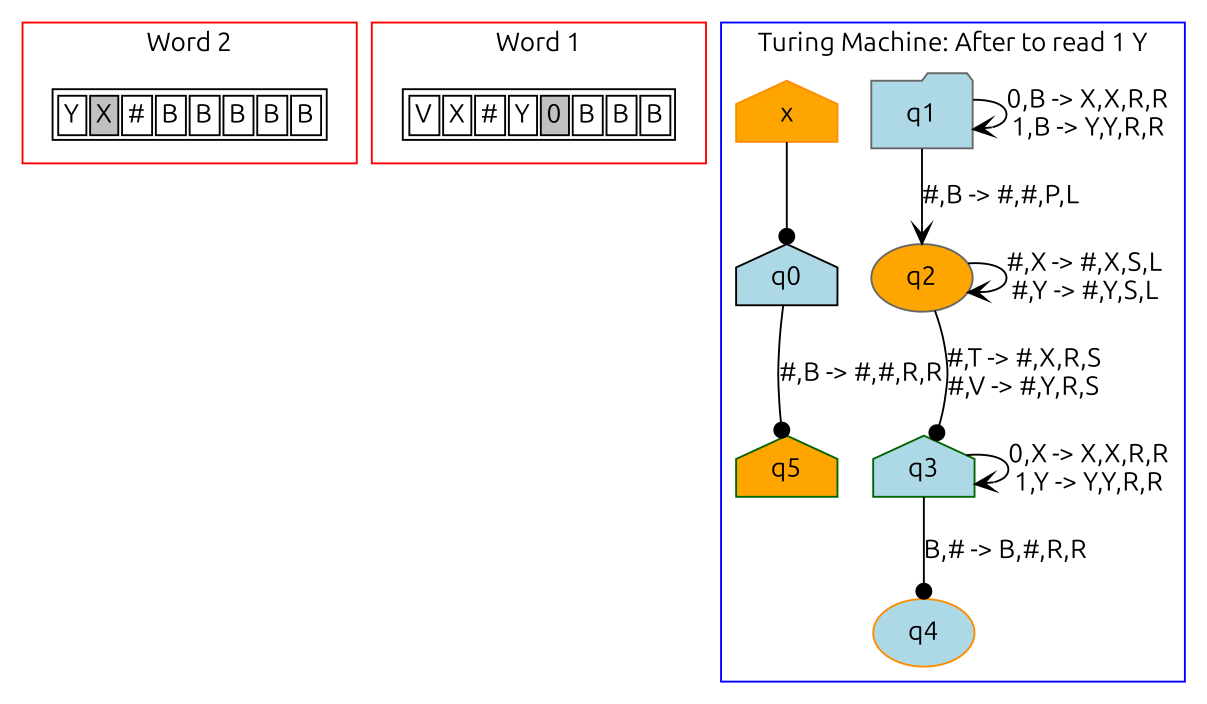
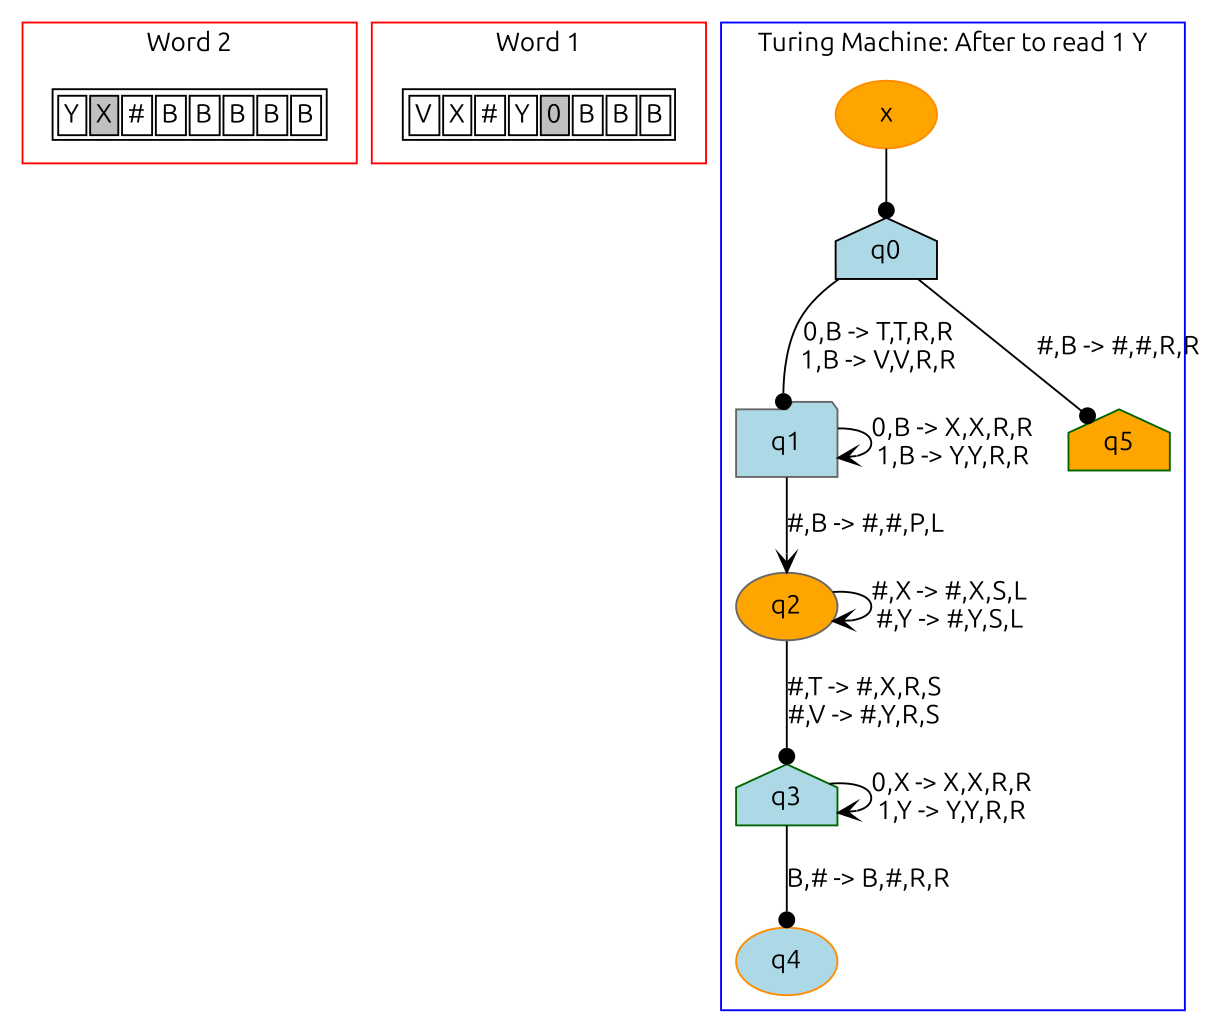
node "x": shape house -> ellipse
edge "q0" -> "q1": added, label "0,B -> T,T,R,R 1,B -> V,V,R,R"
